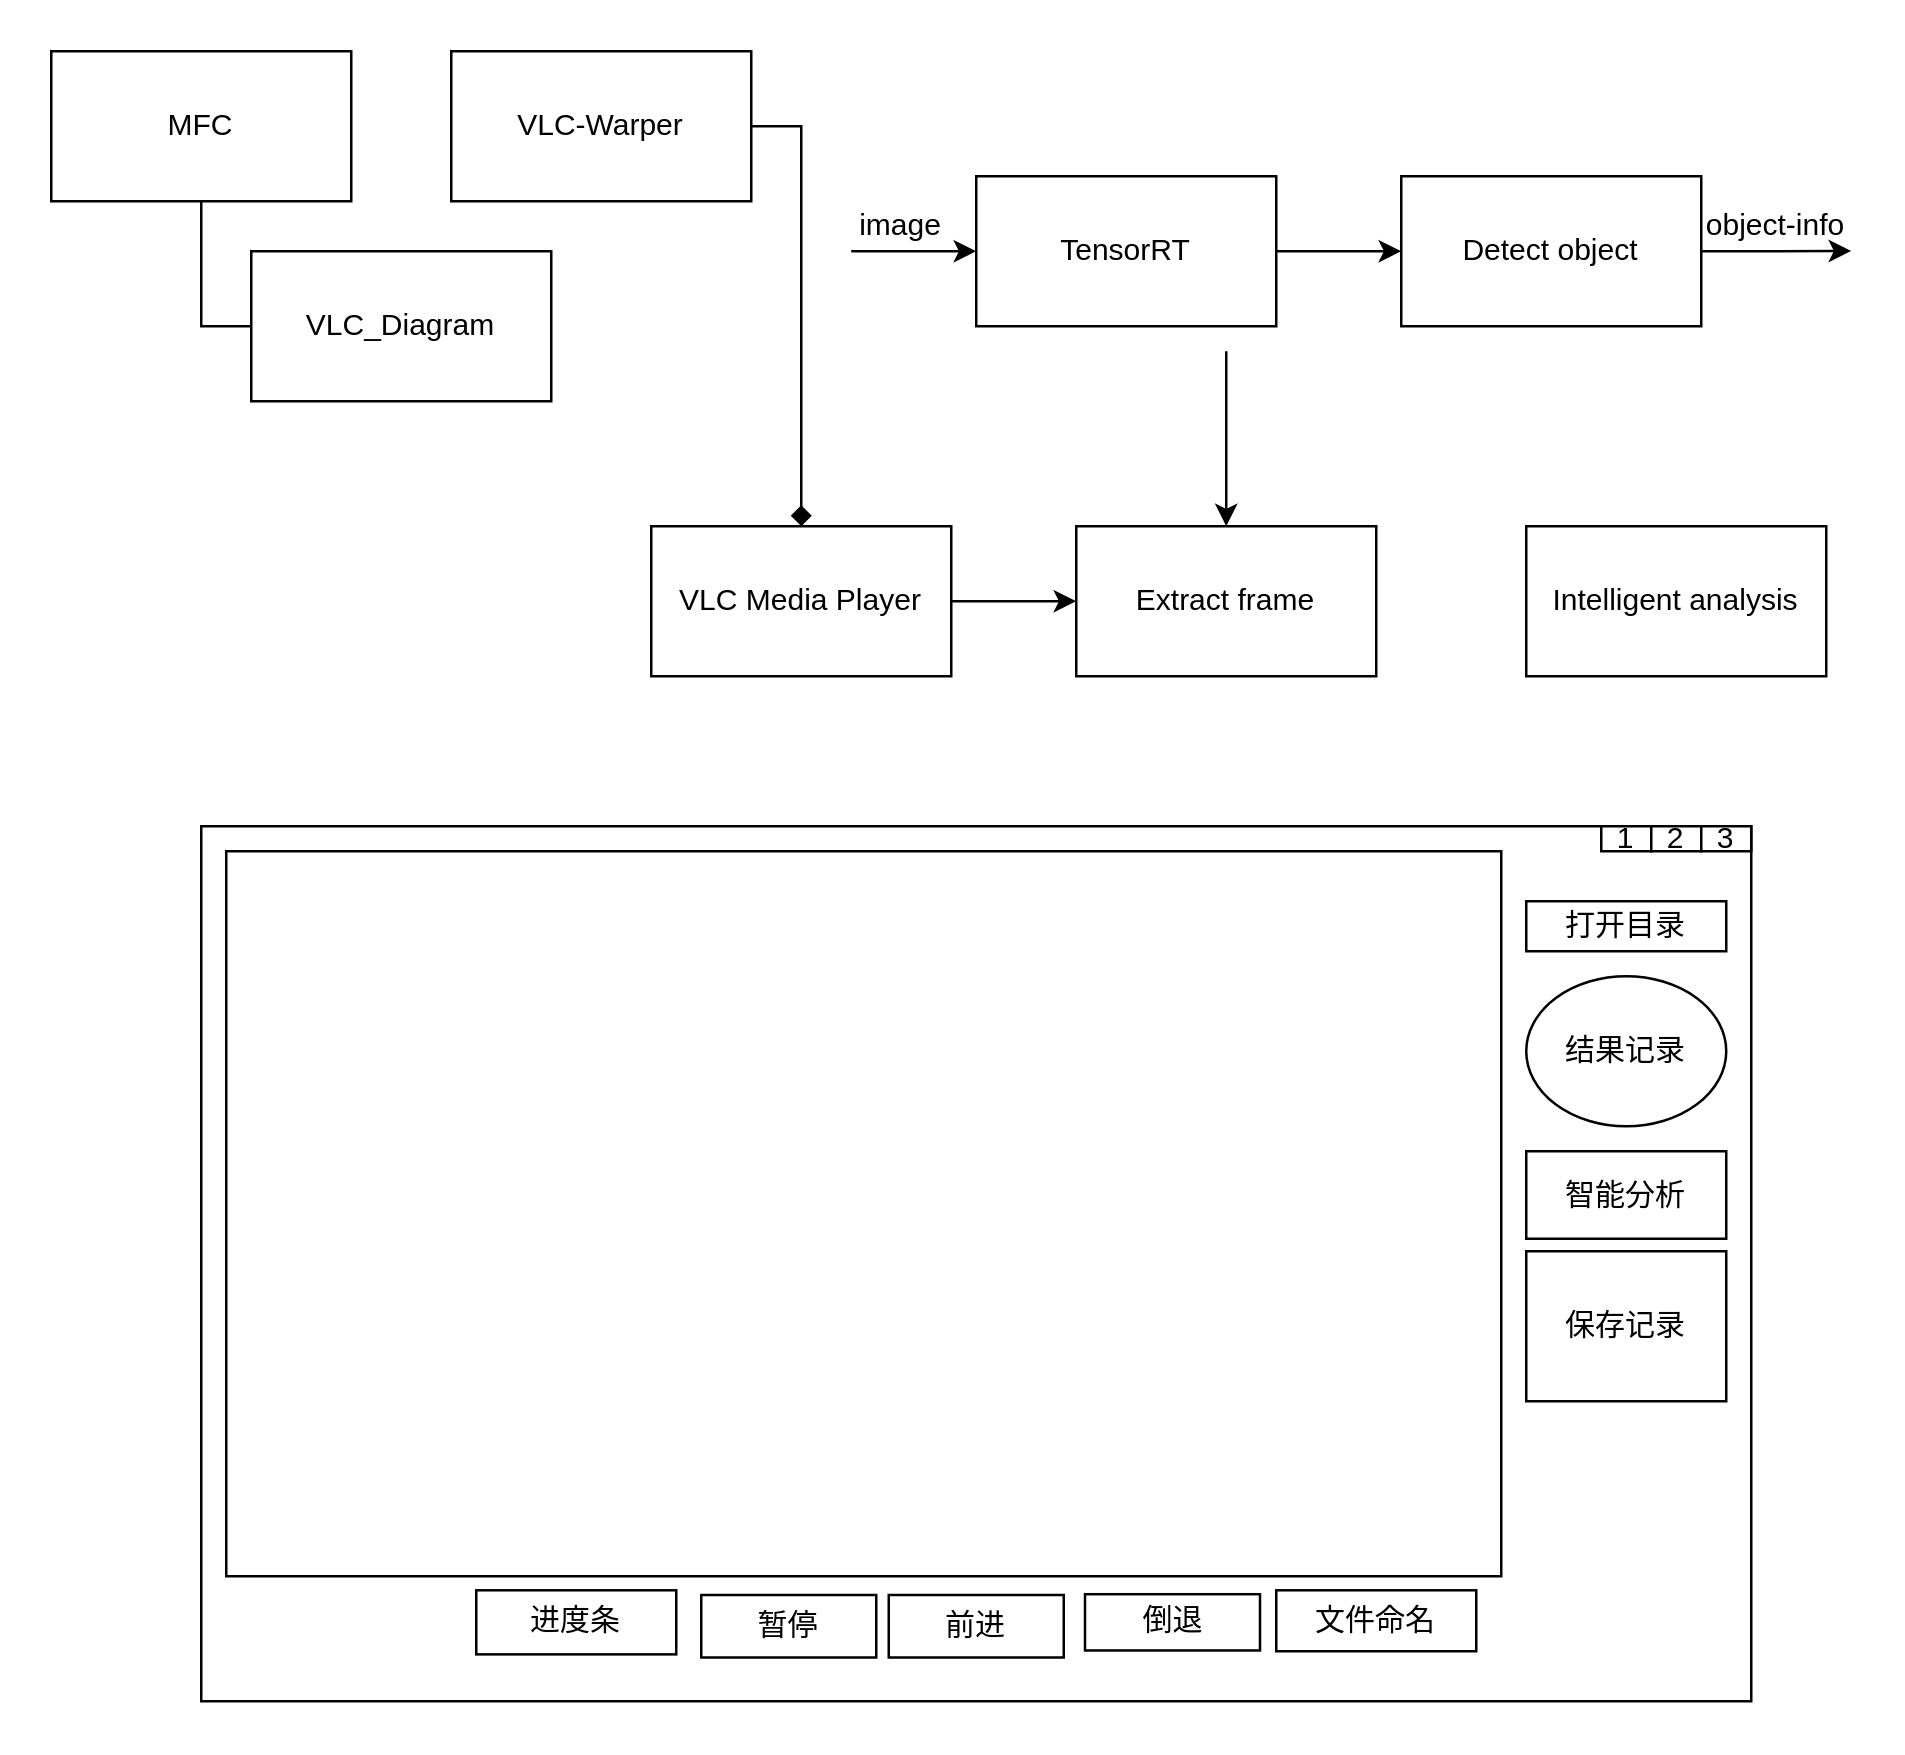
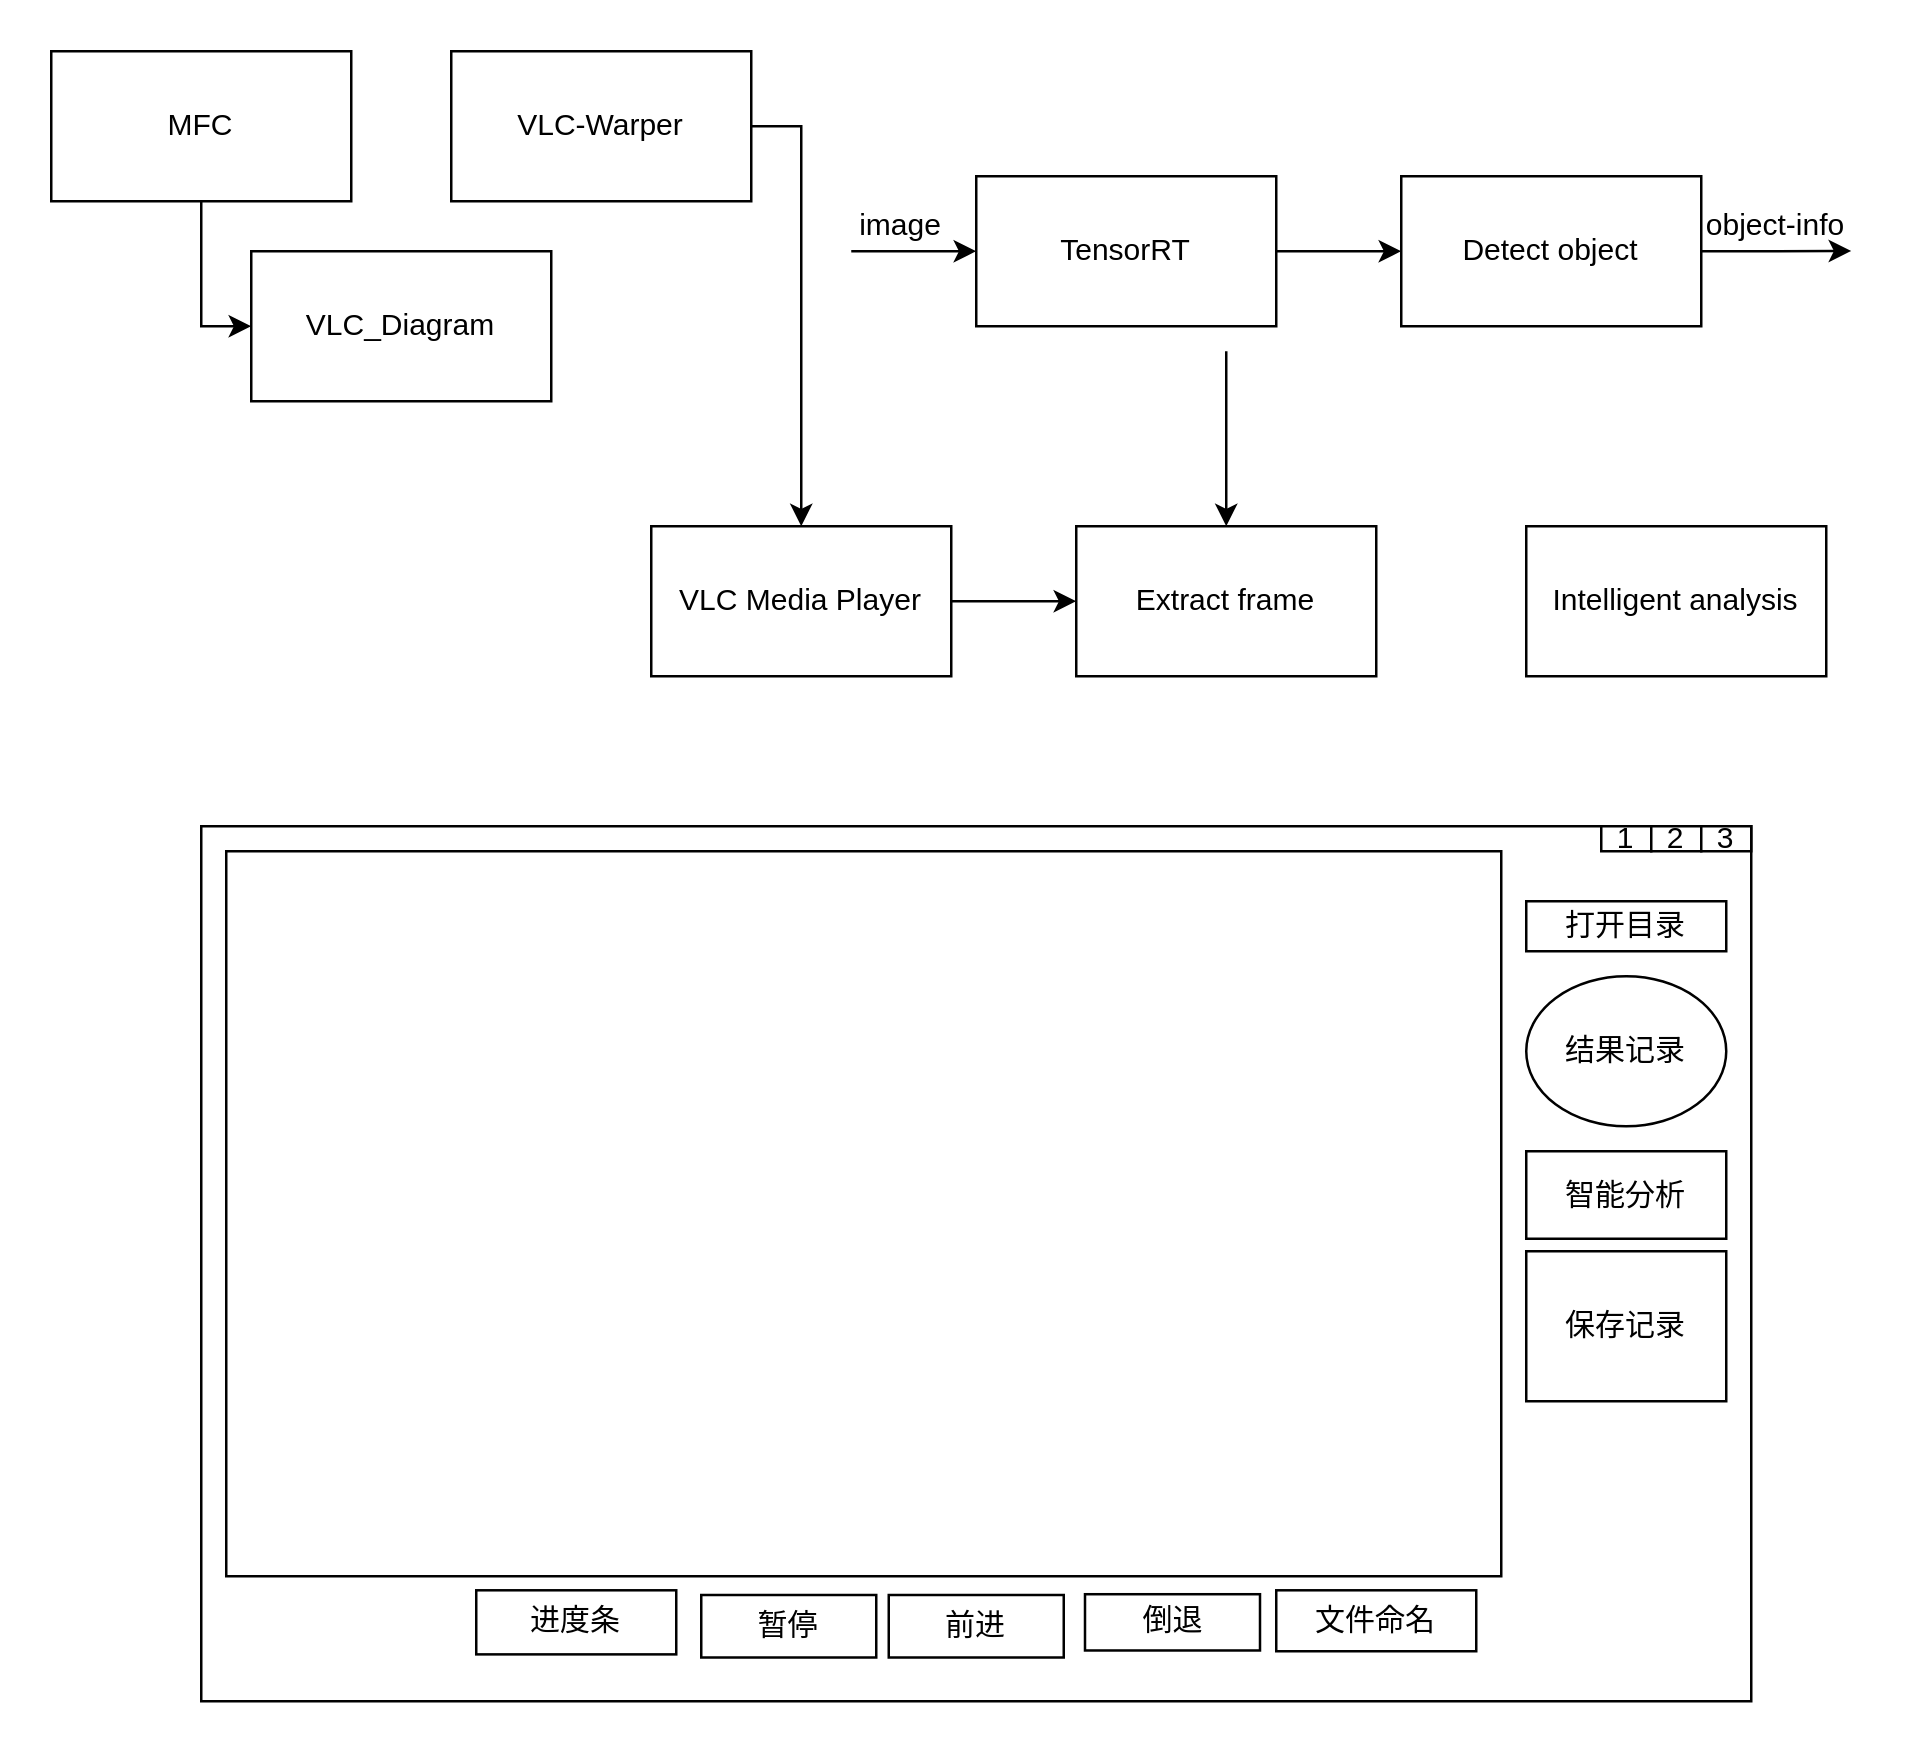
edge "MFC" -- "VLC_Diagram": arrowhead none -> classic
edge "VLC-Warper" -> "VLC Media Player": arrowhead diamond -> classic
